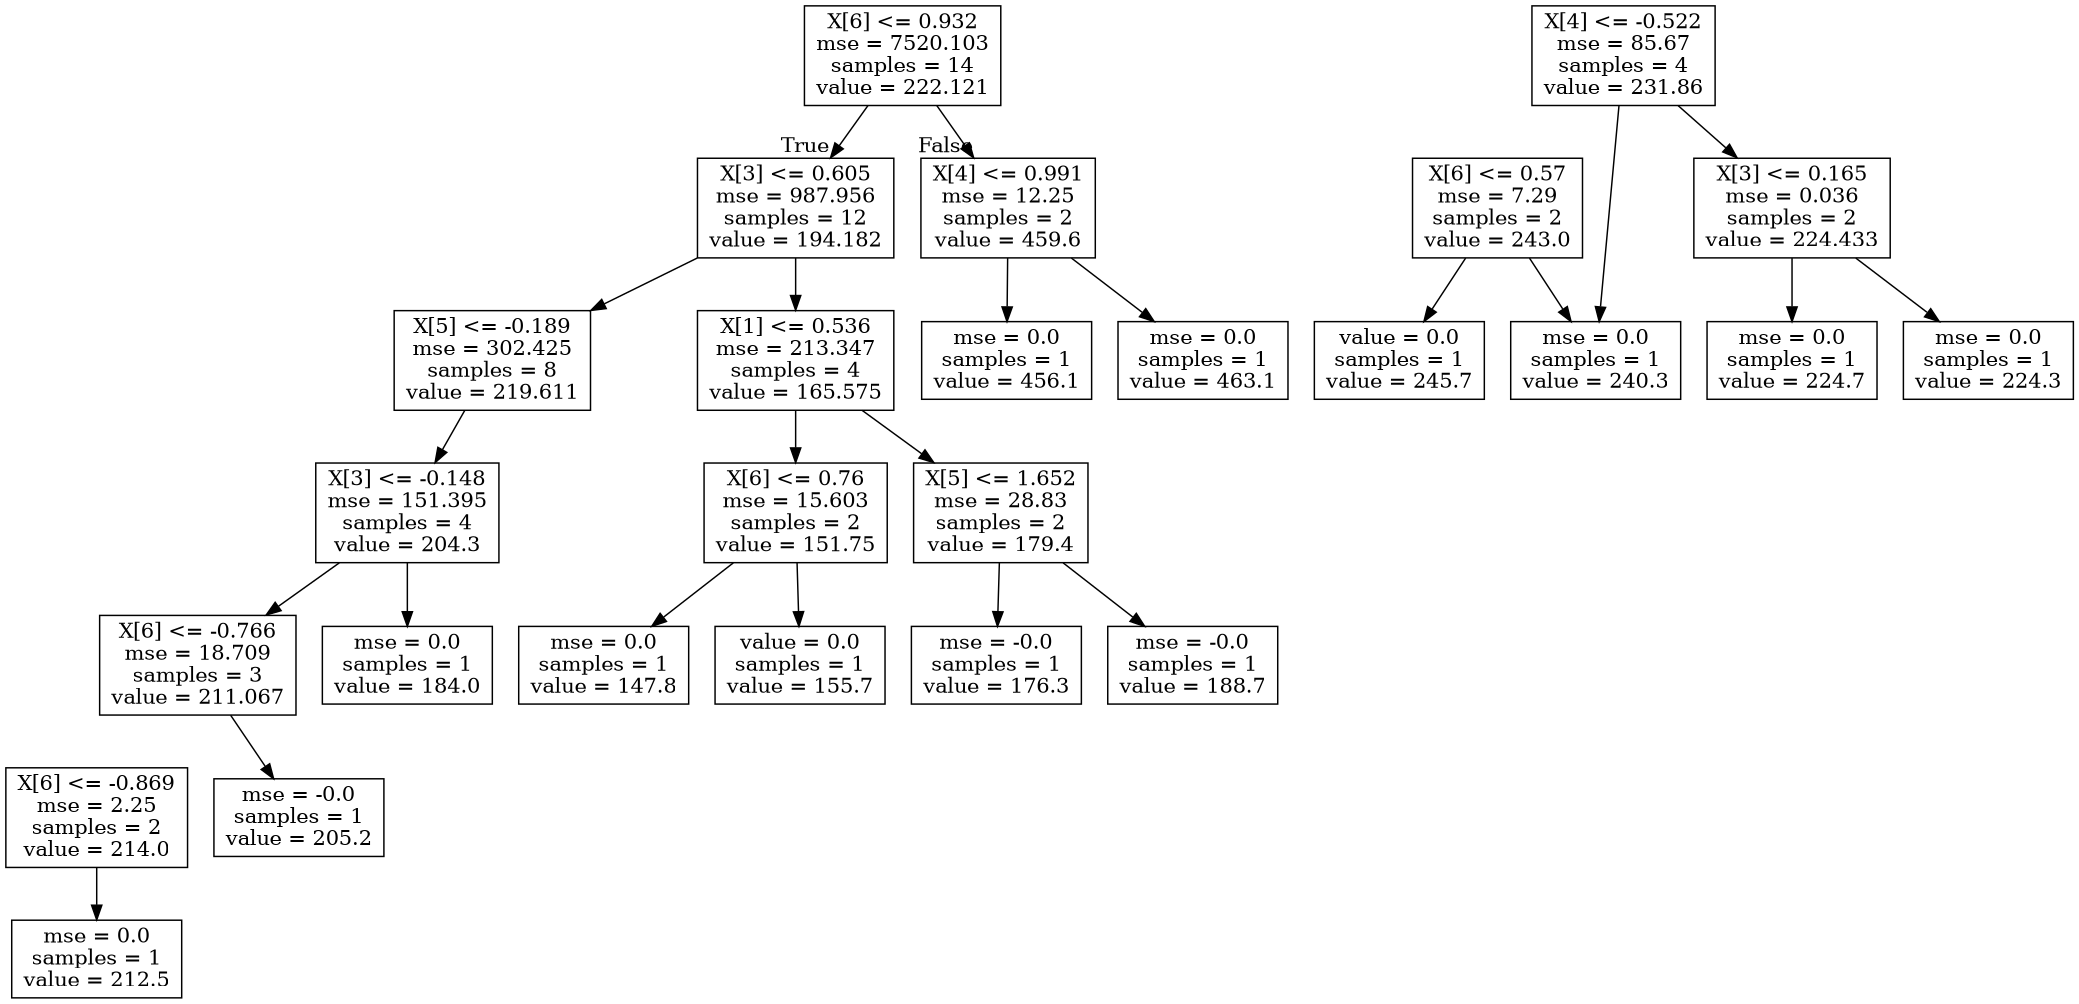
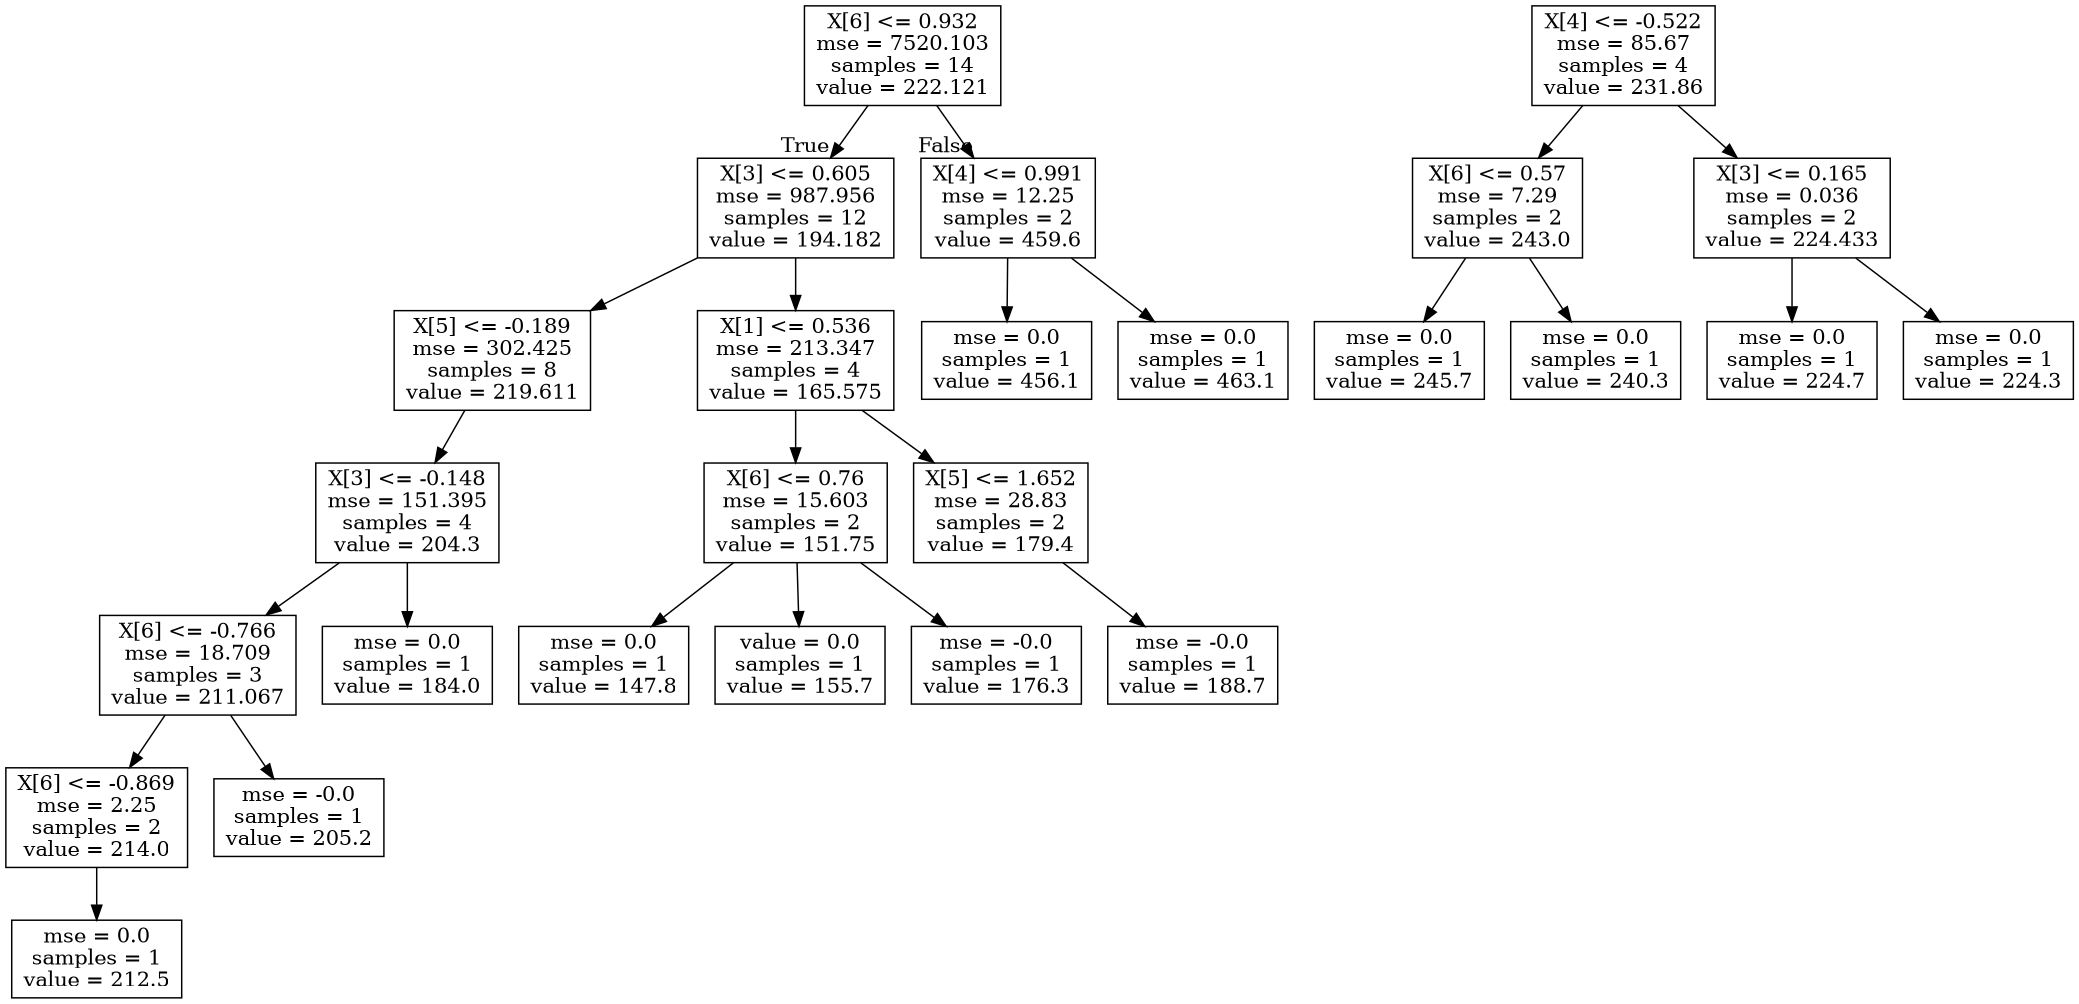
edge "X[4] <= -0.522 mse = 85.67 samples = 4 value = 231.86" -> "mse = 0.0 samples = 1 value = 240.3": now "X[4] <= -0.522 mse = 85.67 samples = 4 value = 231.86" -> "X[6] <= 0.57 mse = 7.29 samples = 2 value = 243.0"
node "value = 0.0 samples = 1 value = 245.7": label "value = 0.0 samples = 1 value = 245.7" -> "mse = 0.0 samples = 1 value = 245.7"
edge "X[5] <= 1.652 mse = 28.83 samples = 2 value = 179.4" -> "mse = -0.0 samples = 1 value = 176.3": now "X[6] <= 0.76 mse = 15.603 samples = 2 value = 151.75" -> "mse = -0.0 samples = 1 value = 176.3"
edge "X[6] <= -0.766 mse = 18.709 samples = 3 value = 211.067" -> "X[6] <= -0.869 mse = 2.25 samples = 2 value = 214.0": added
